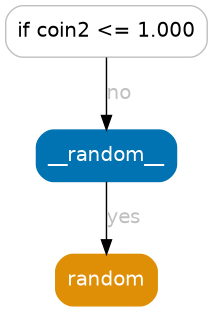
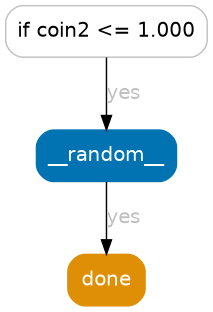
edge "if coin2 <= 1.000" -> "__random__": label "no" -> "yes"
node "random": label "random" -> "done"
